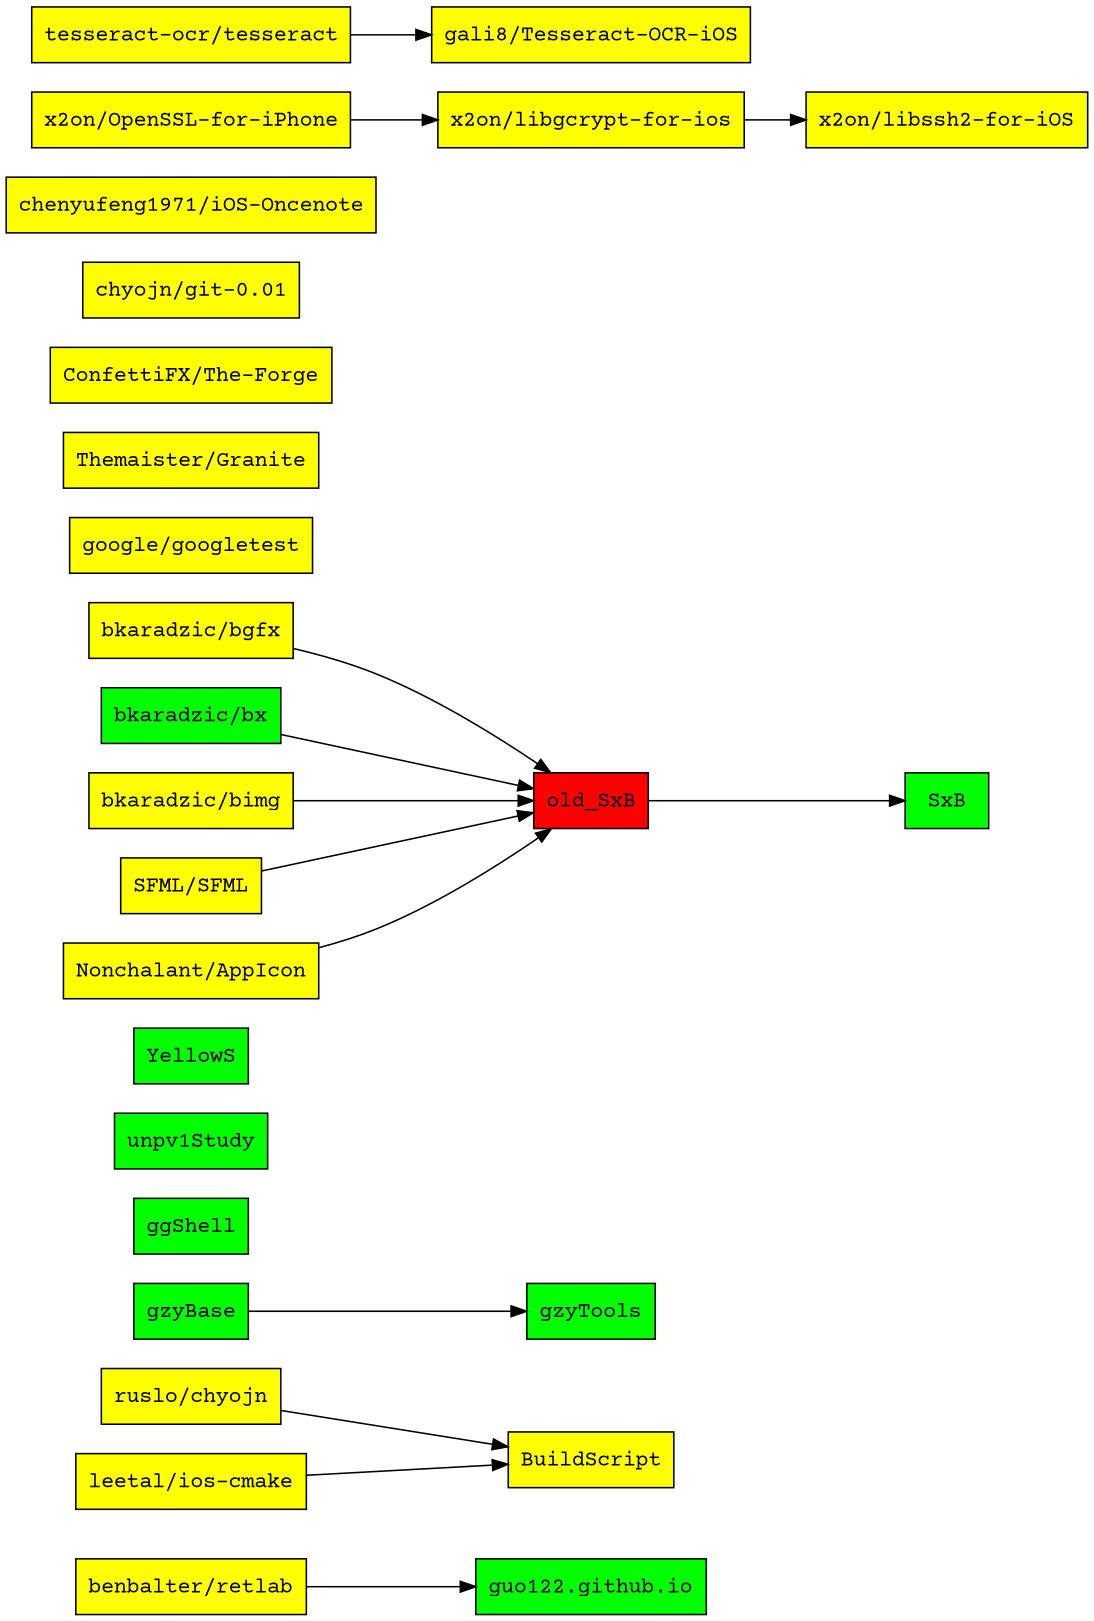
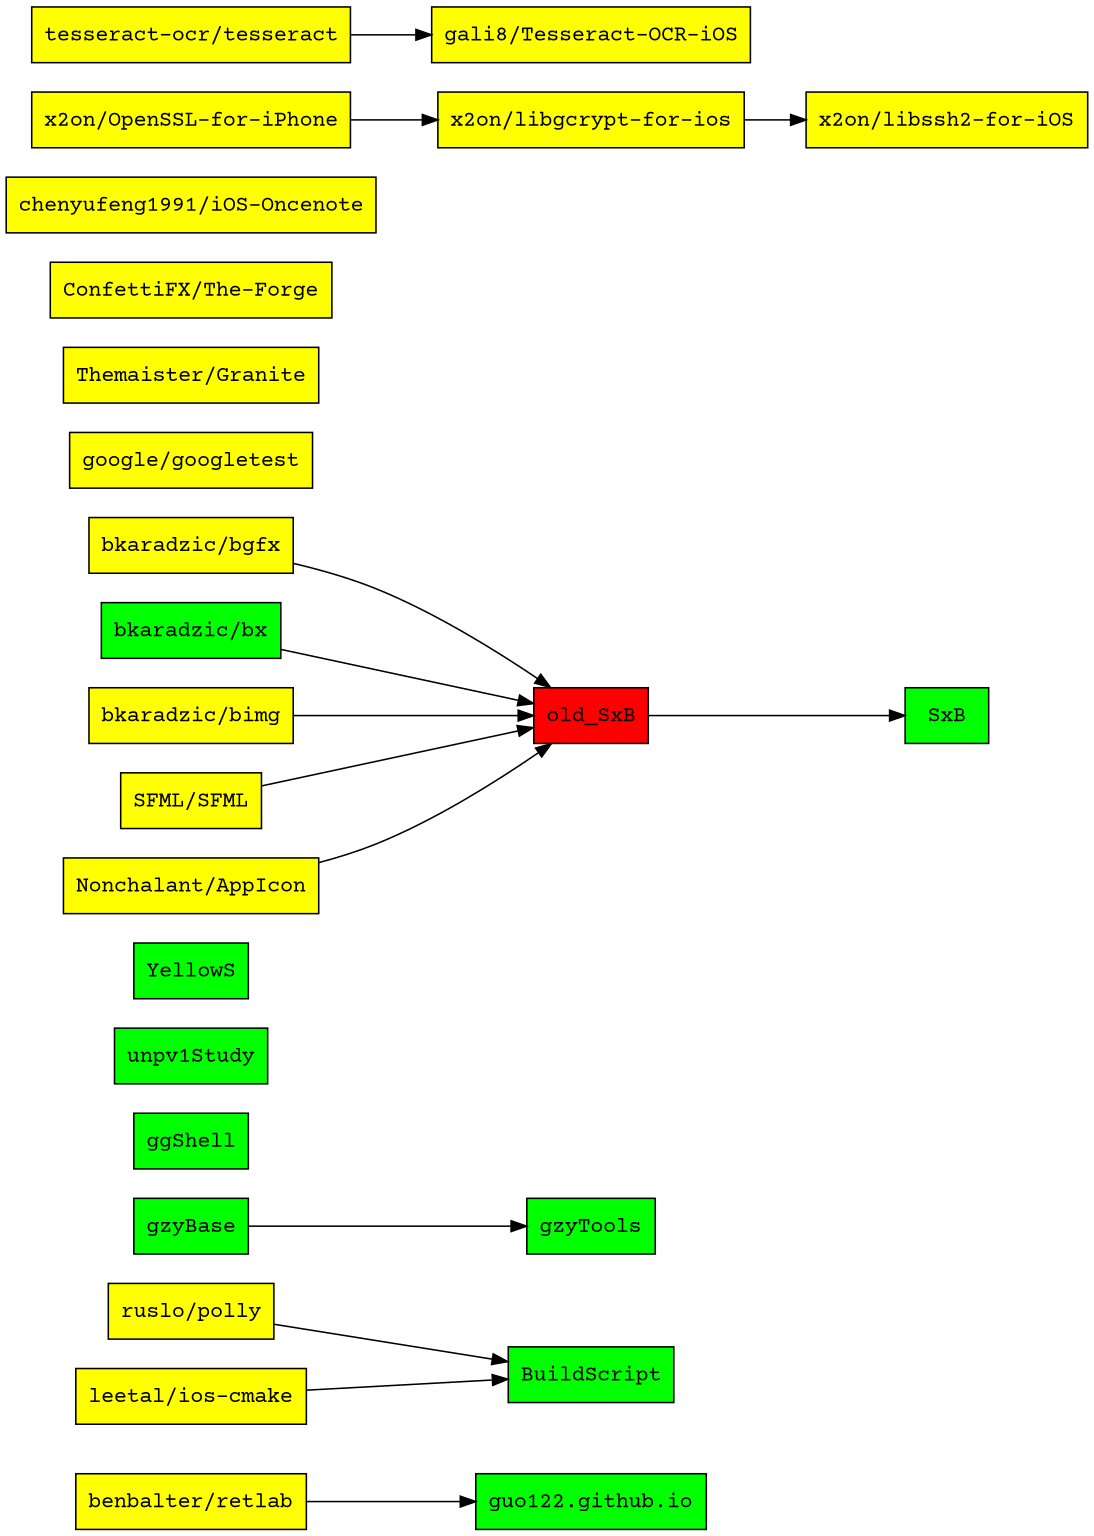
node "chenyufeng1971/iOS-Oncenote": label "chenyufeng1971/iOS-Oncenote" -> "chenyufeng1991/iOS-Oncenote"
node "chyojn/git-0.01": removed
node "ruslo/chyojn": label "ruslo/chyojn" -> "ruslo/polly"
node "BuildScript": fillcolor yellow -> green
